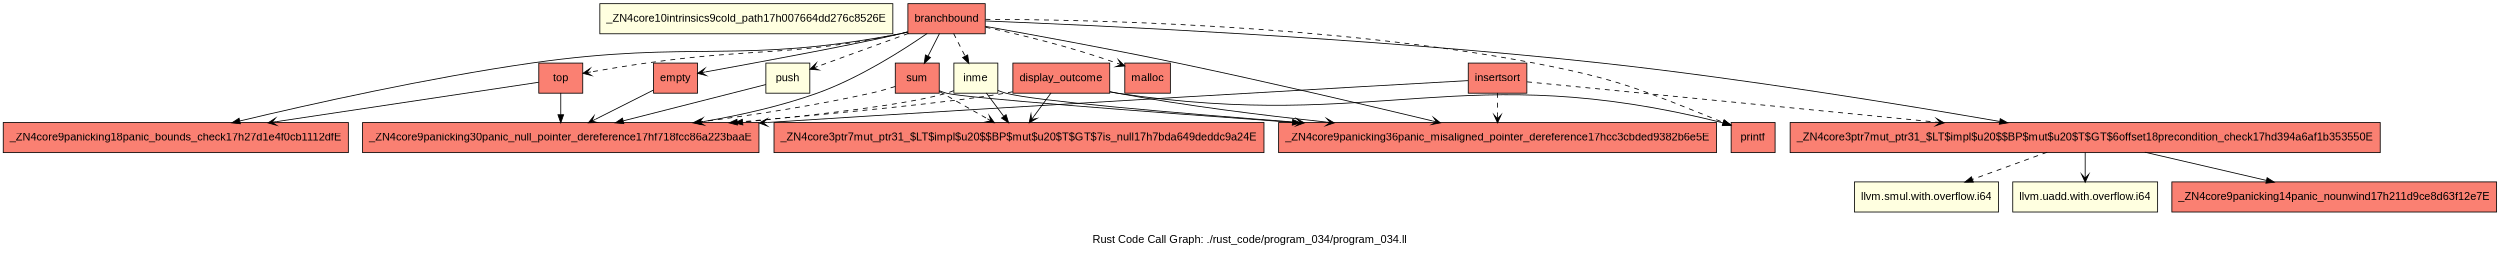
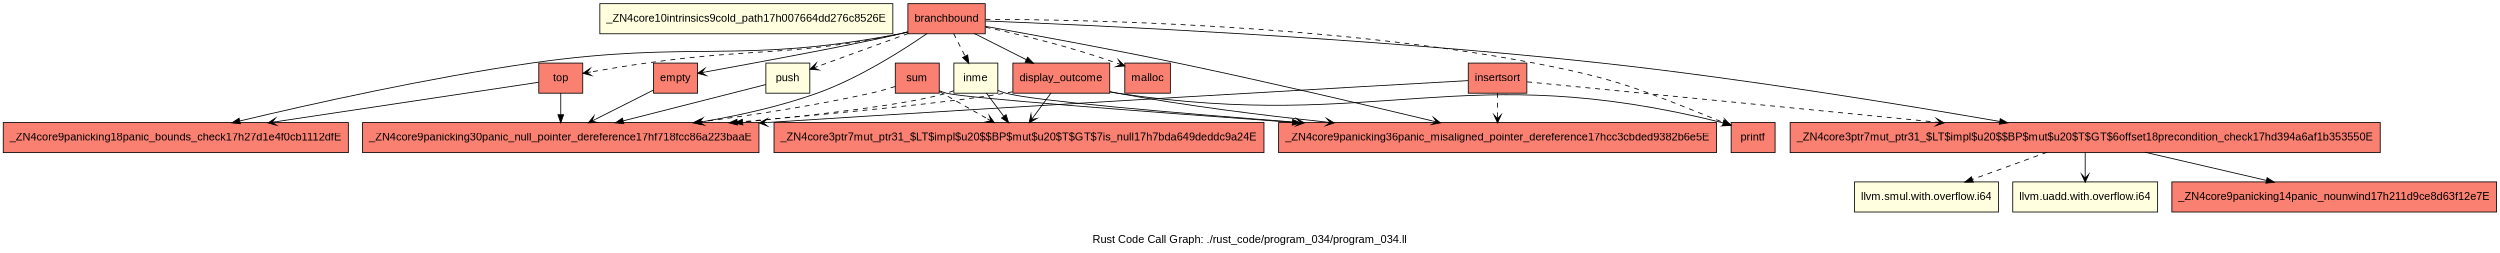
edge "branchbound" -> "printf": arrowhead normal -> vee
edge "branchbound" -> "sum": now "branchbound" -> "display_outcome"
